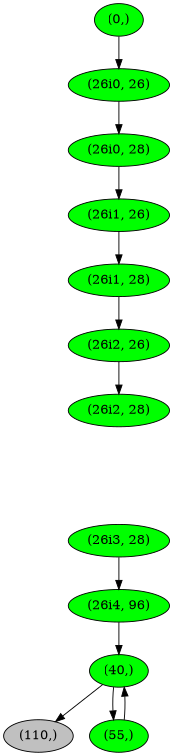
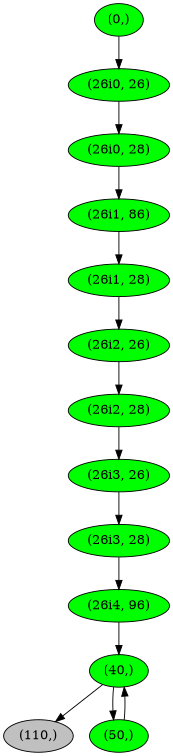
node "(26i1, 26)": label "(26i1, 26)" -> "(26i1, 86)"
node "(26i3, 26)": added
node "(55,)": label "(55,)" -> "(50,)"
